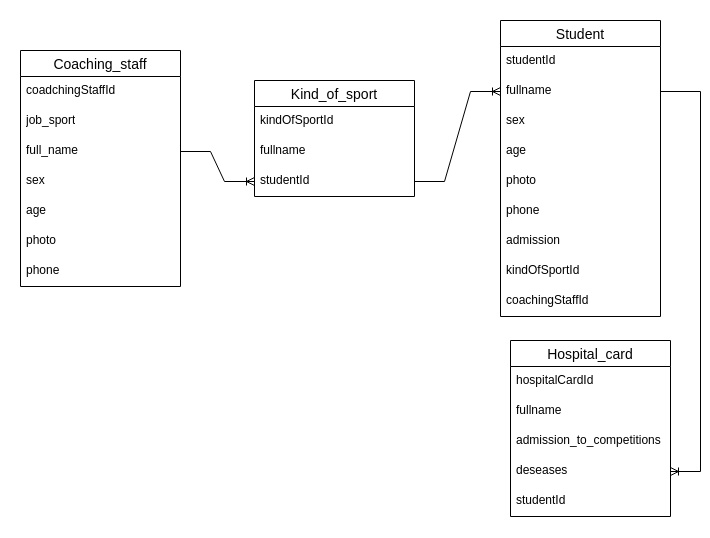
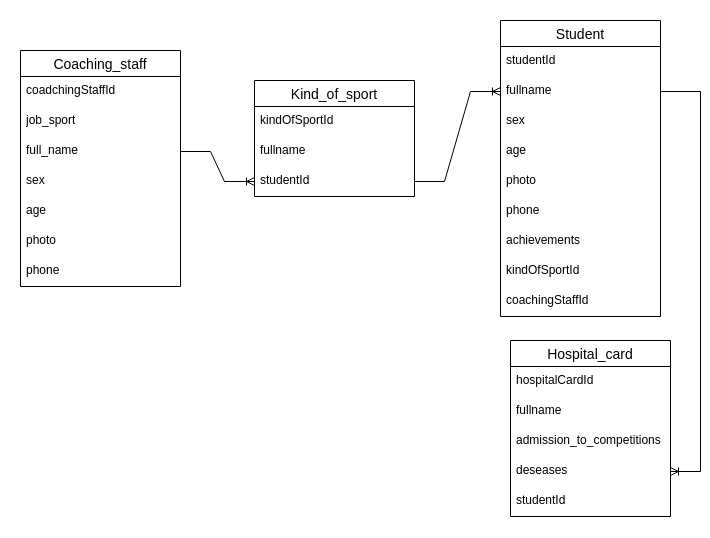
node "admission": label "admission" -> "achievements"
